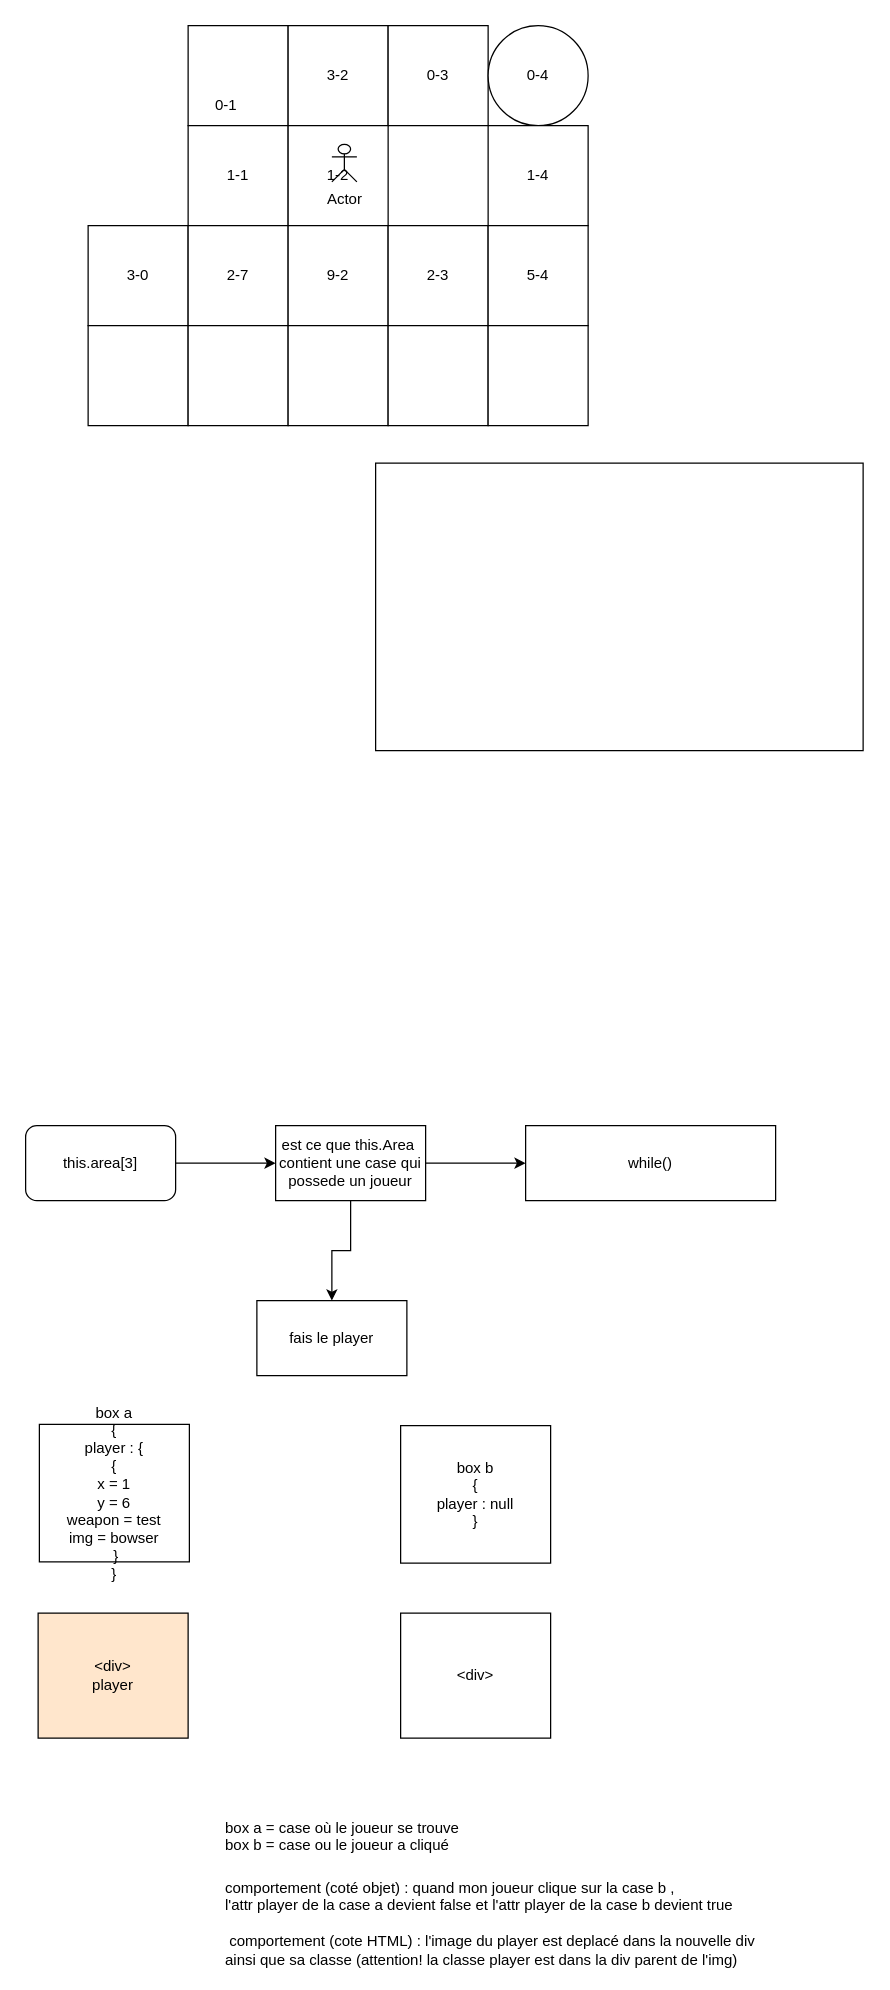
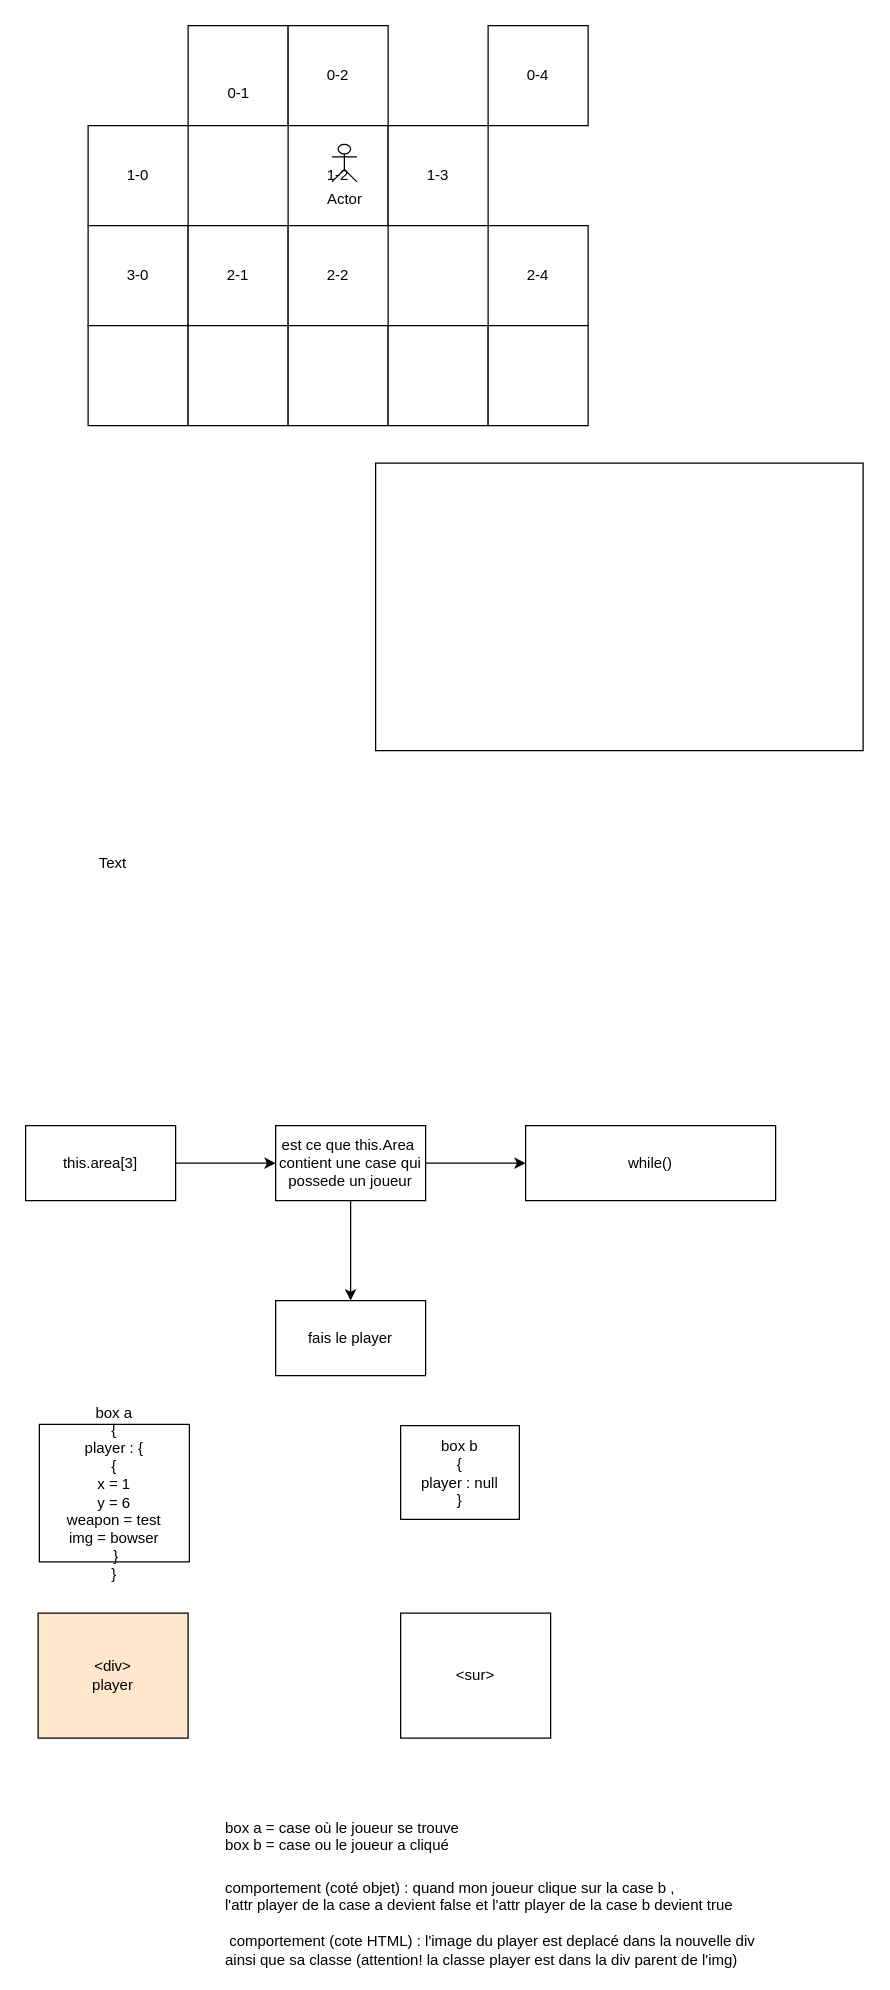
node "3-2": label "3-2" -> "0-2"
node "0-3": removed
node "0-4": shape ellipse -> rectangle
node "0-1": moved (238, 107) -> (251, 94)
node "1-0": added
node "1-1": removed
node "1-3": added
node "1-4": removed
node "2-7": label "2-7" -> "2-1"
node "9-2": label "9-2" -> "2-2"
node "2-3": removed
node "5-4": label "5-4" -> "2-4"
node "Text": added
node "this.area[3]": shape rounded rectangle -> rectangle
node "fais le player": moved (332, 1338) -> (351, 1338)
node "box b { player : null }": size 150x138 -> 119x94
node "<div>": label "<div>" -> "<sur>"
